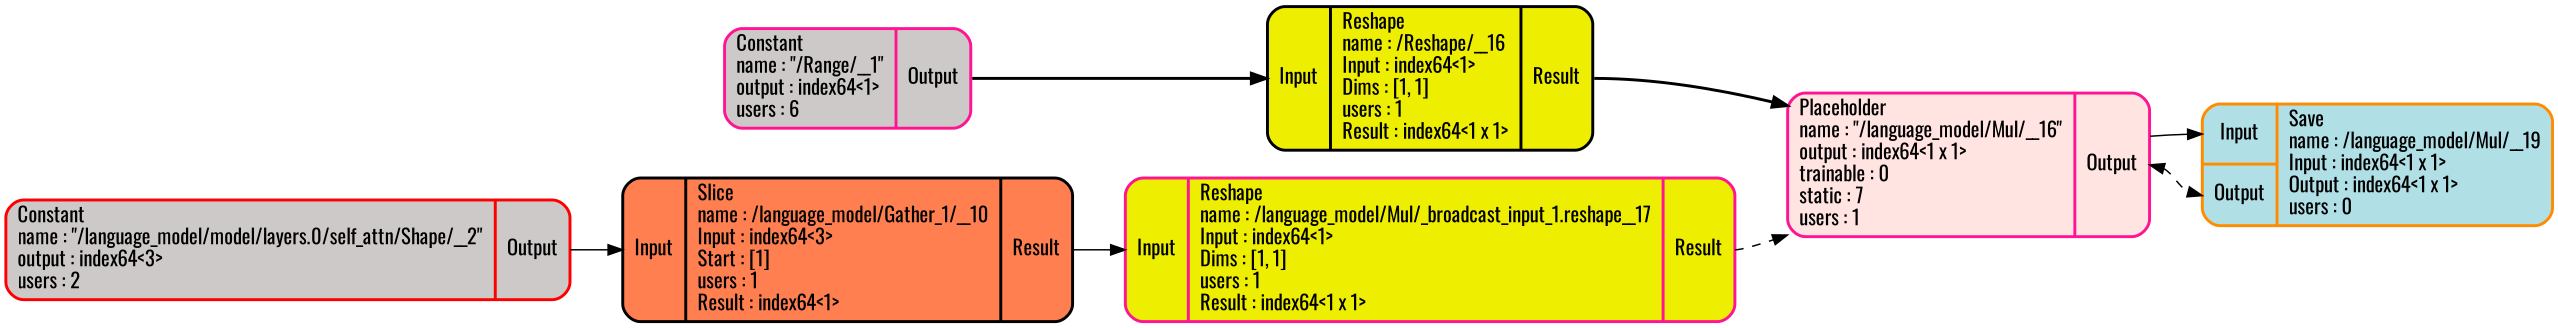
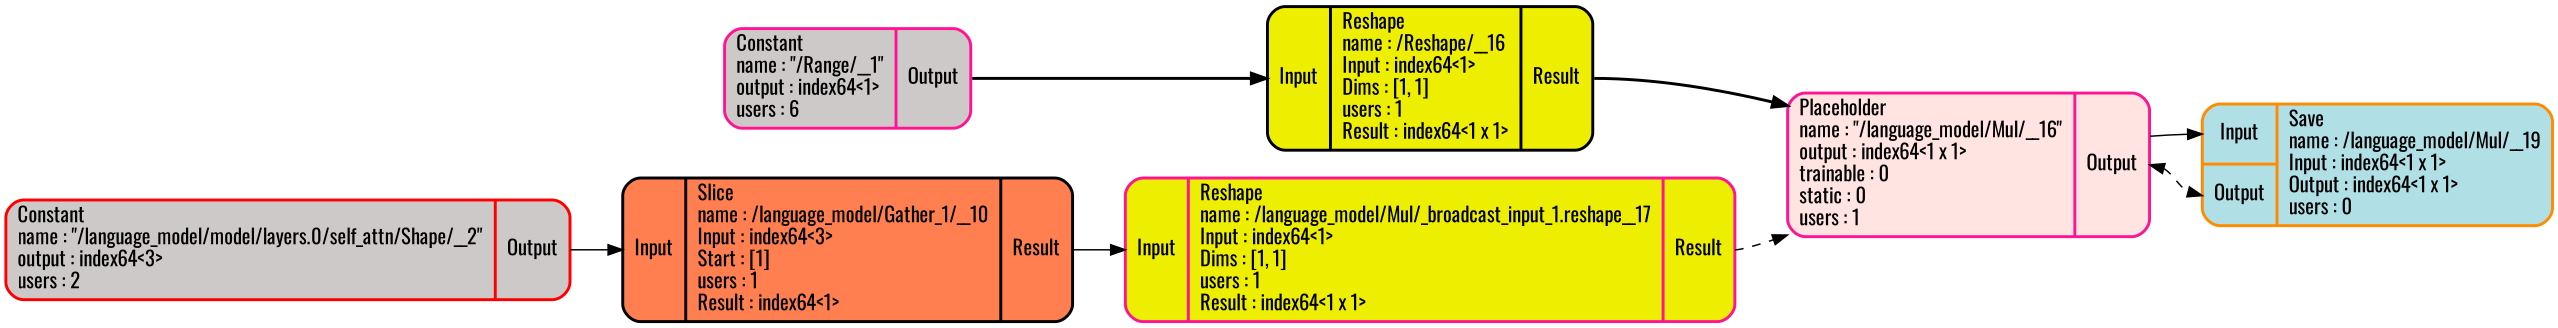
node "Placeholder": text "static : 7" -> "static : 0"
